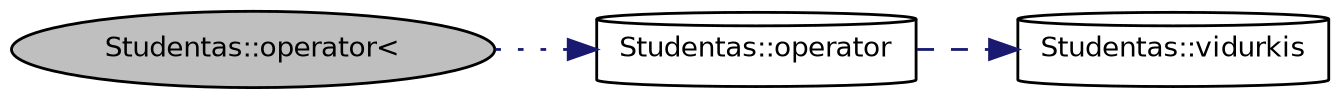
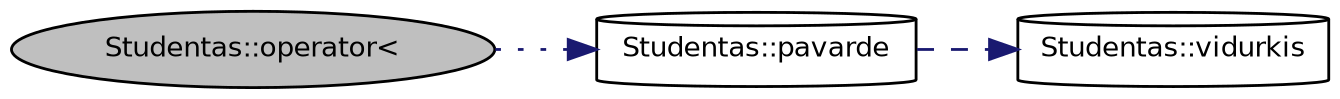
node "Studentas::operator": label "Studentas::operator" -> "Studentas::pavarde"
